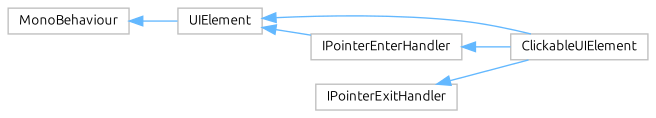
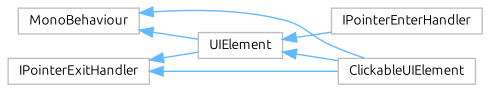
edge "ClickableUIElement" -> "IPointerEnterHandler": now "ClickableUIElement" -> "MonoBehaviour"
edge "UIElement" -> "IPointerExitHandler": added
